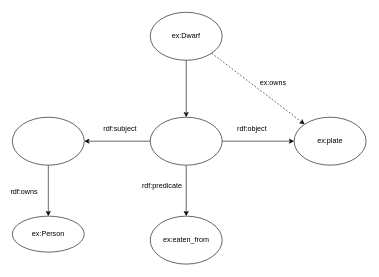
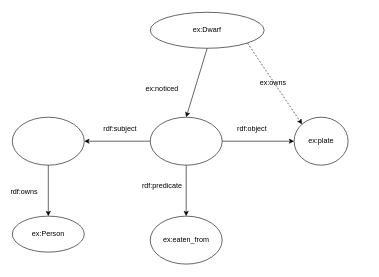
node "ex:Dwarf": size 72x48 -> 114x36
node "ex:noticed": added
node "ex:plate": size 72x48 -> 54x48
